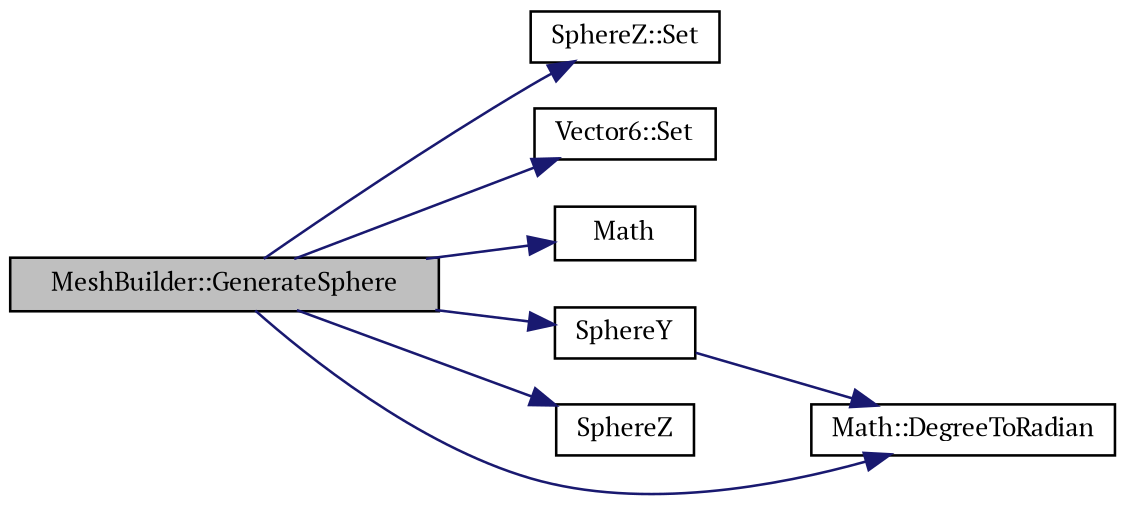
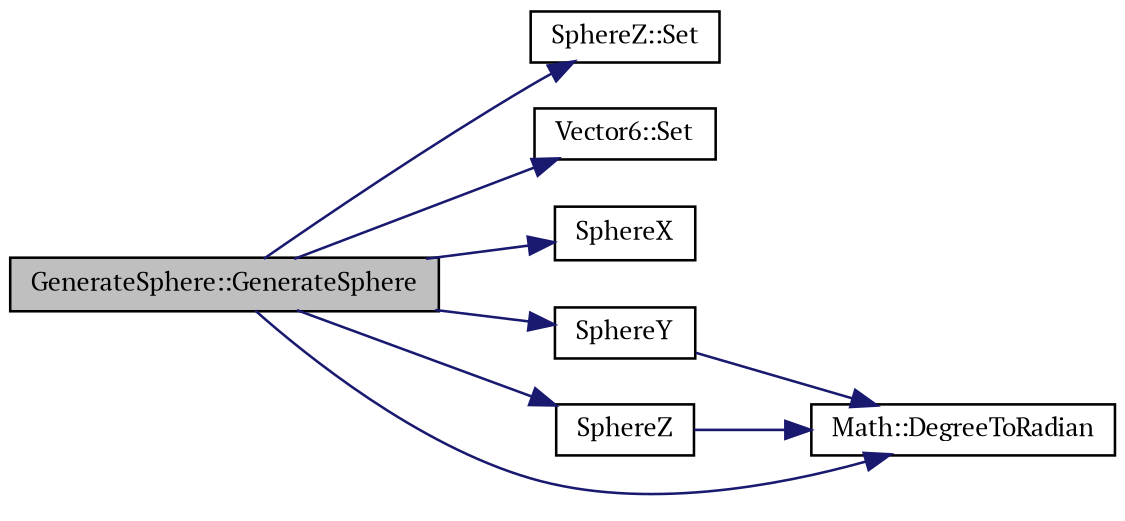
node "Math": label "Math" -> "SphereX"
node "MeshBuilder::GenerateSphere": label "MeshBuilder::GenerateSphere" -> "GenerateSphere::GenerateSphere"
edge "SphereZ" -> "Math::DegreeToRadian": added
